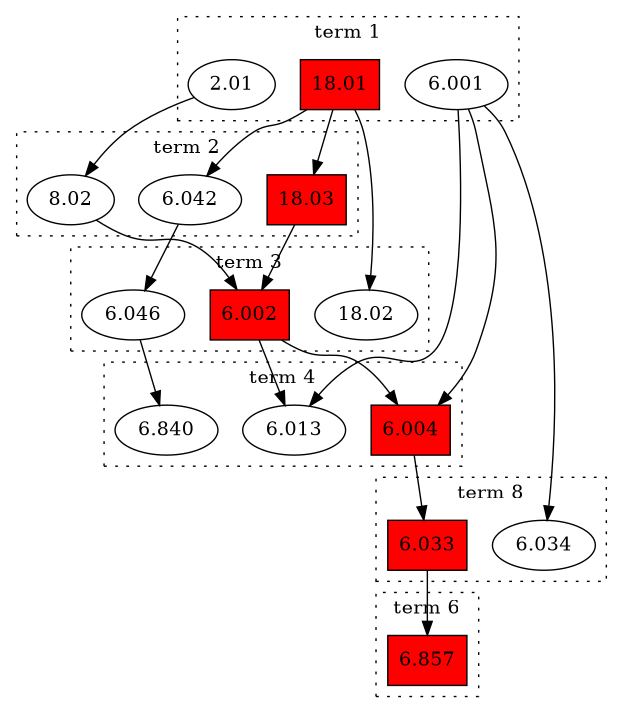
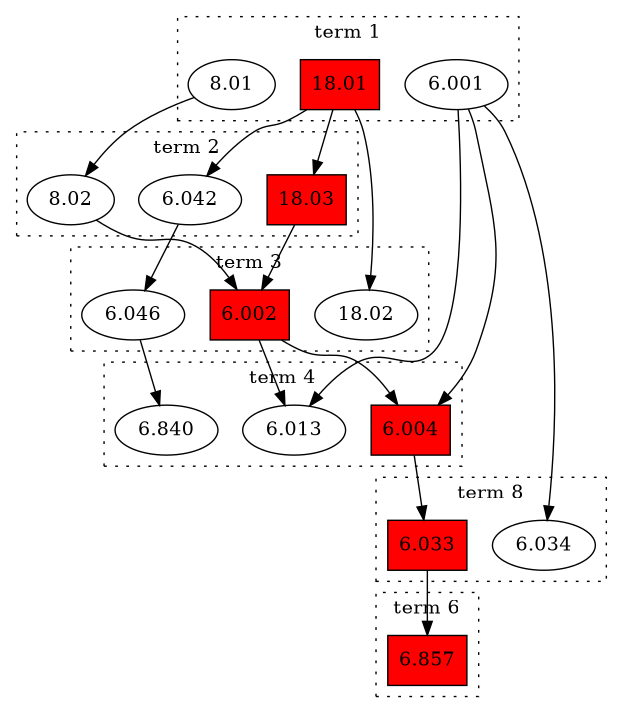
node "2.01": label "2.01" -> "8.01"
